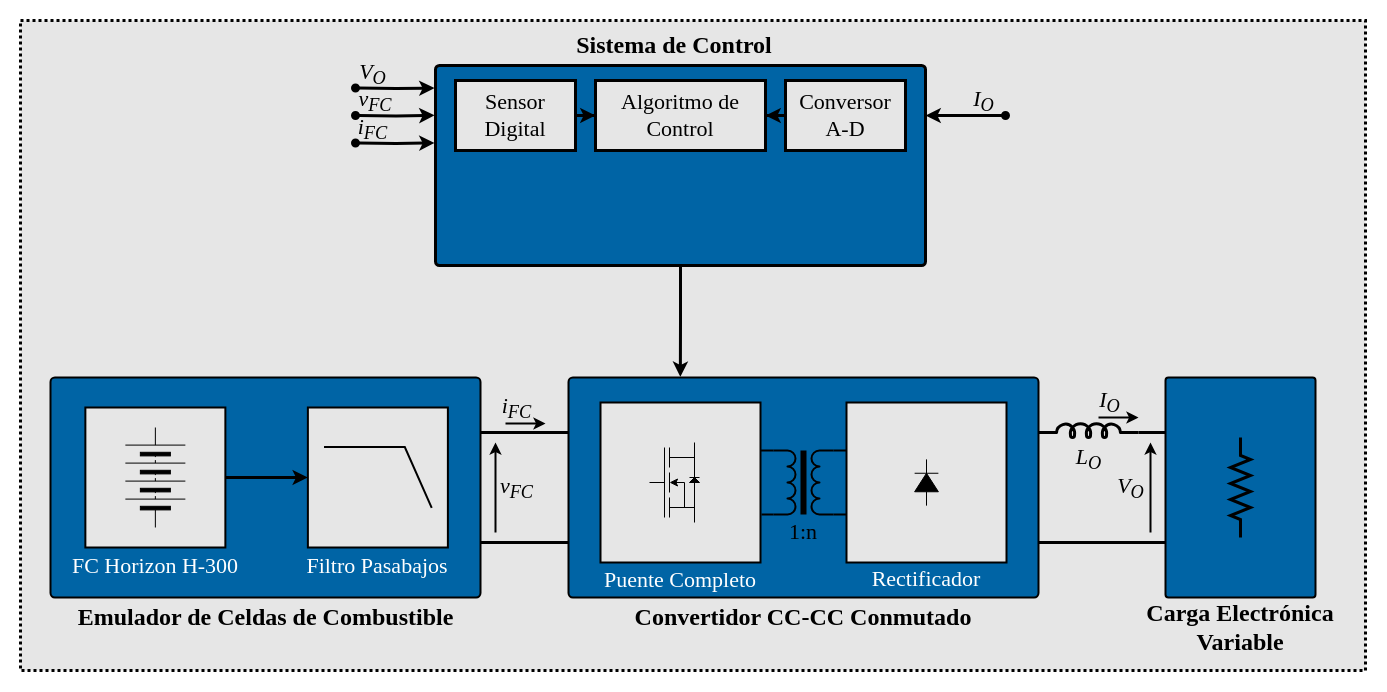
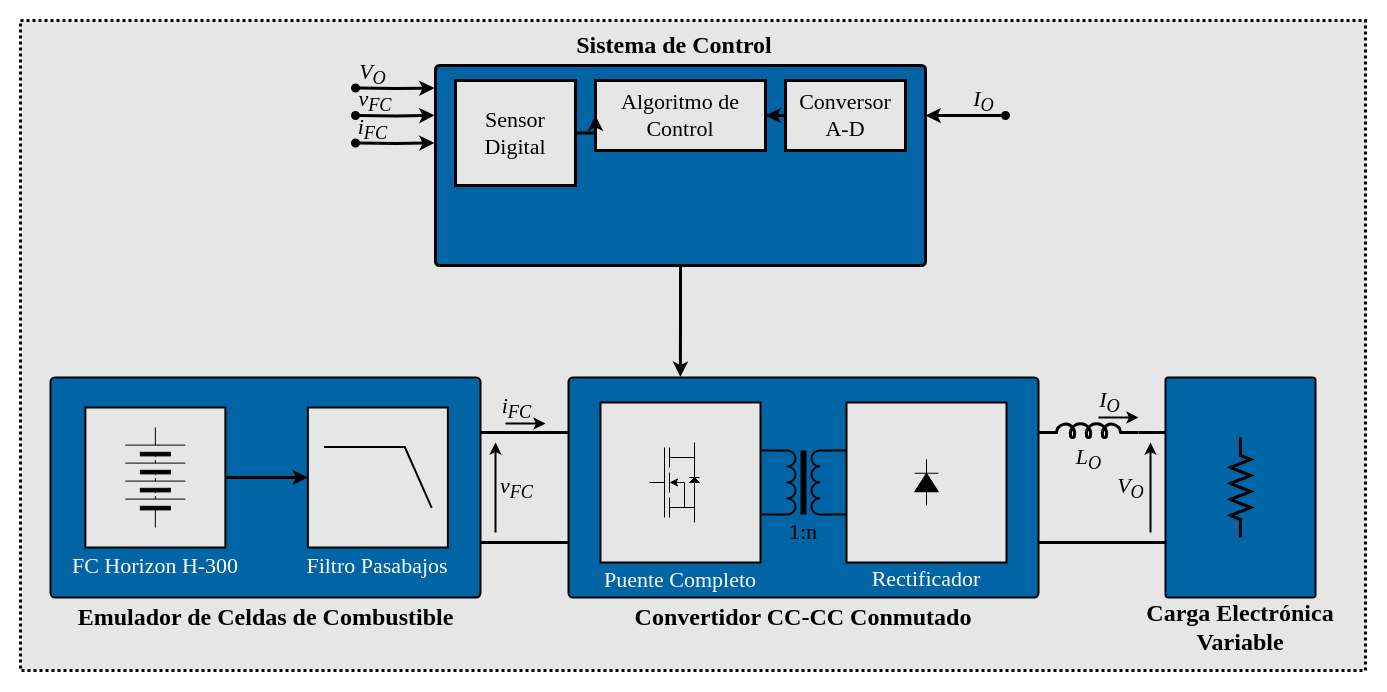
node "Sensor Digital": size 120x70 -> 120x105
